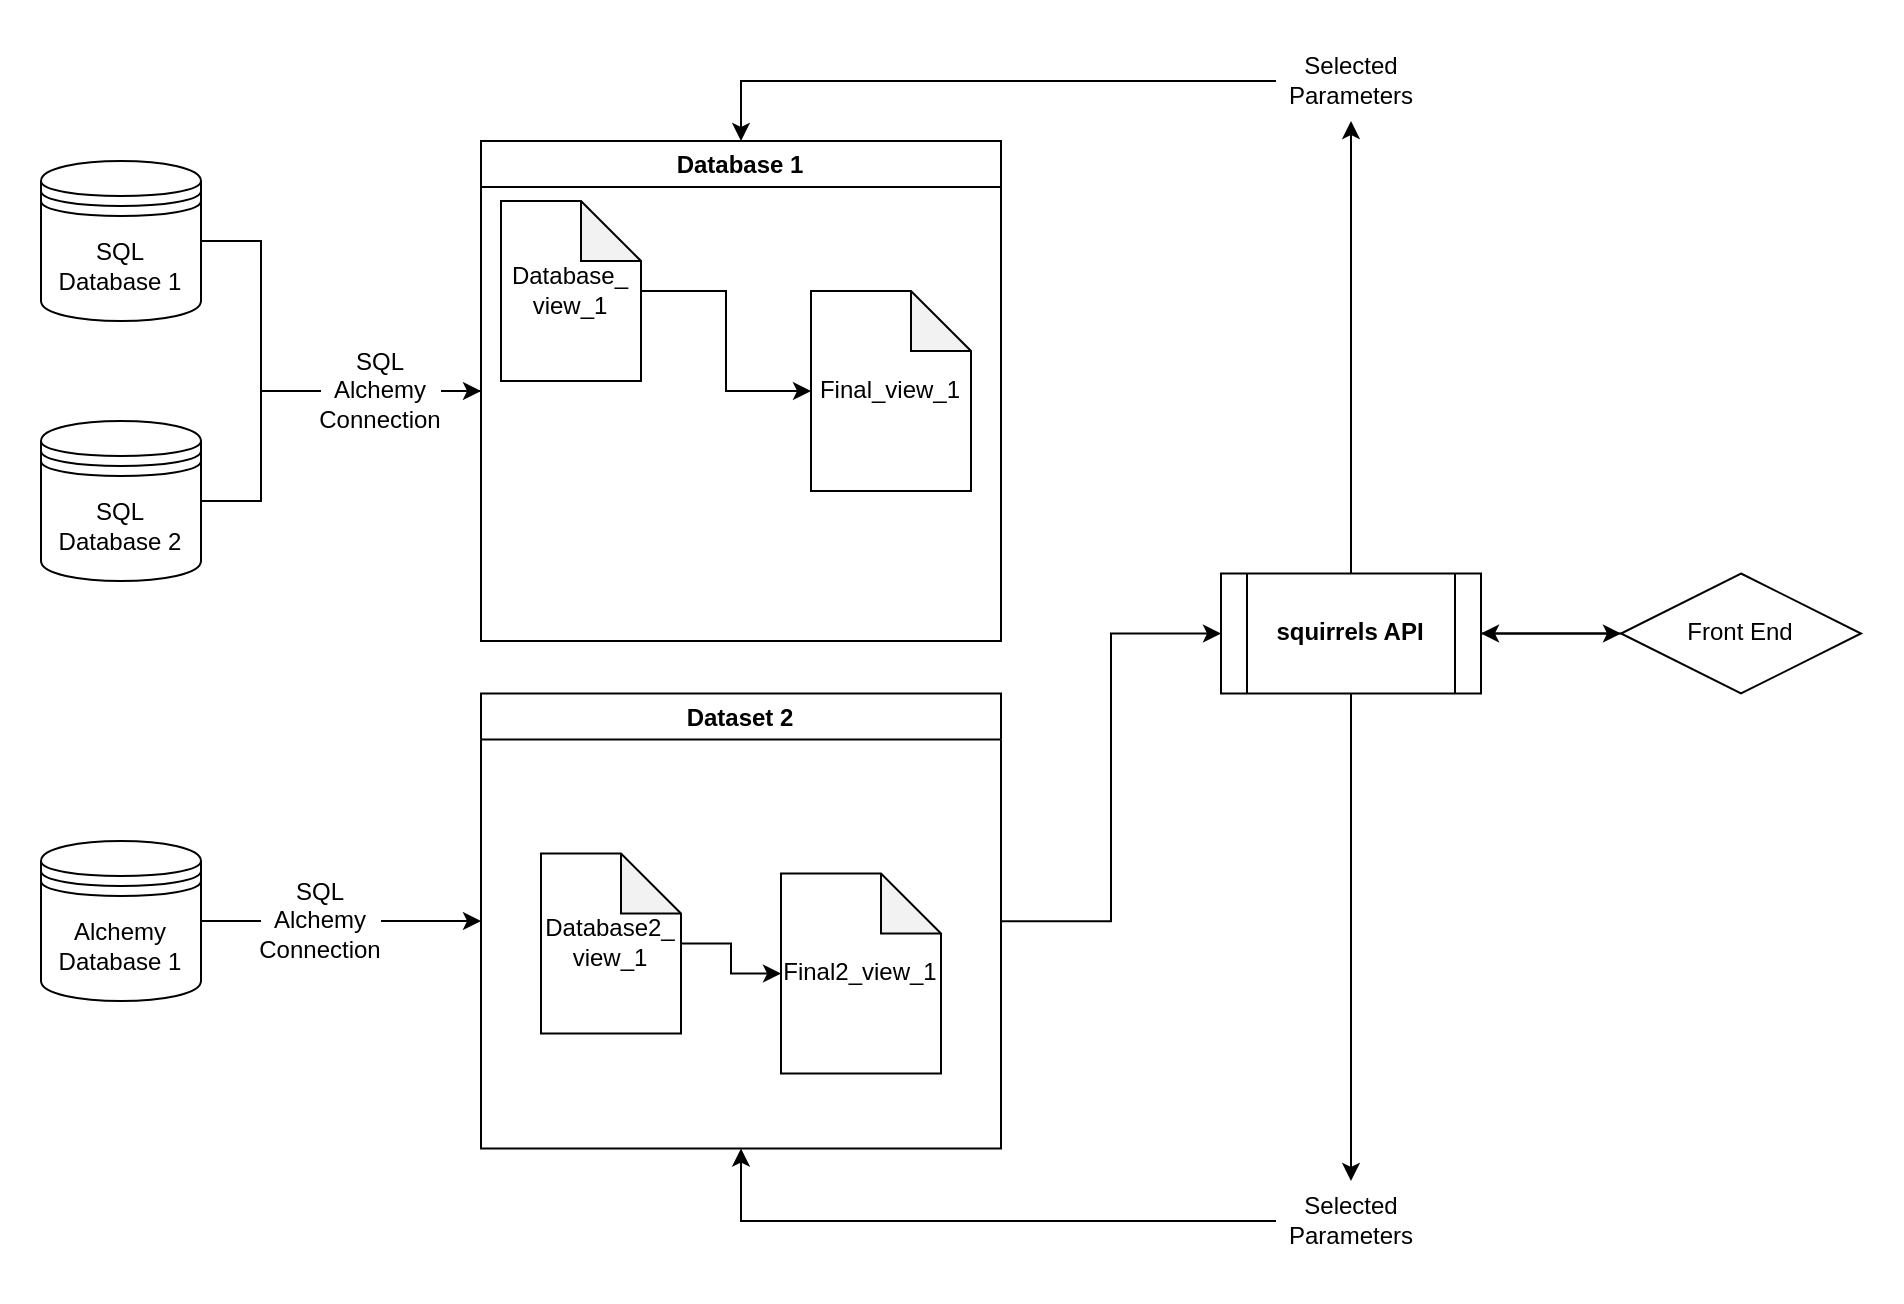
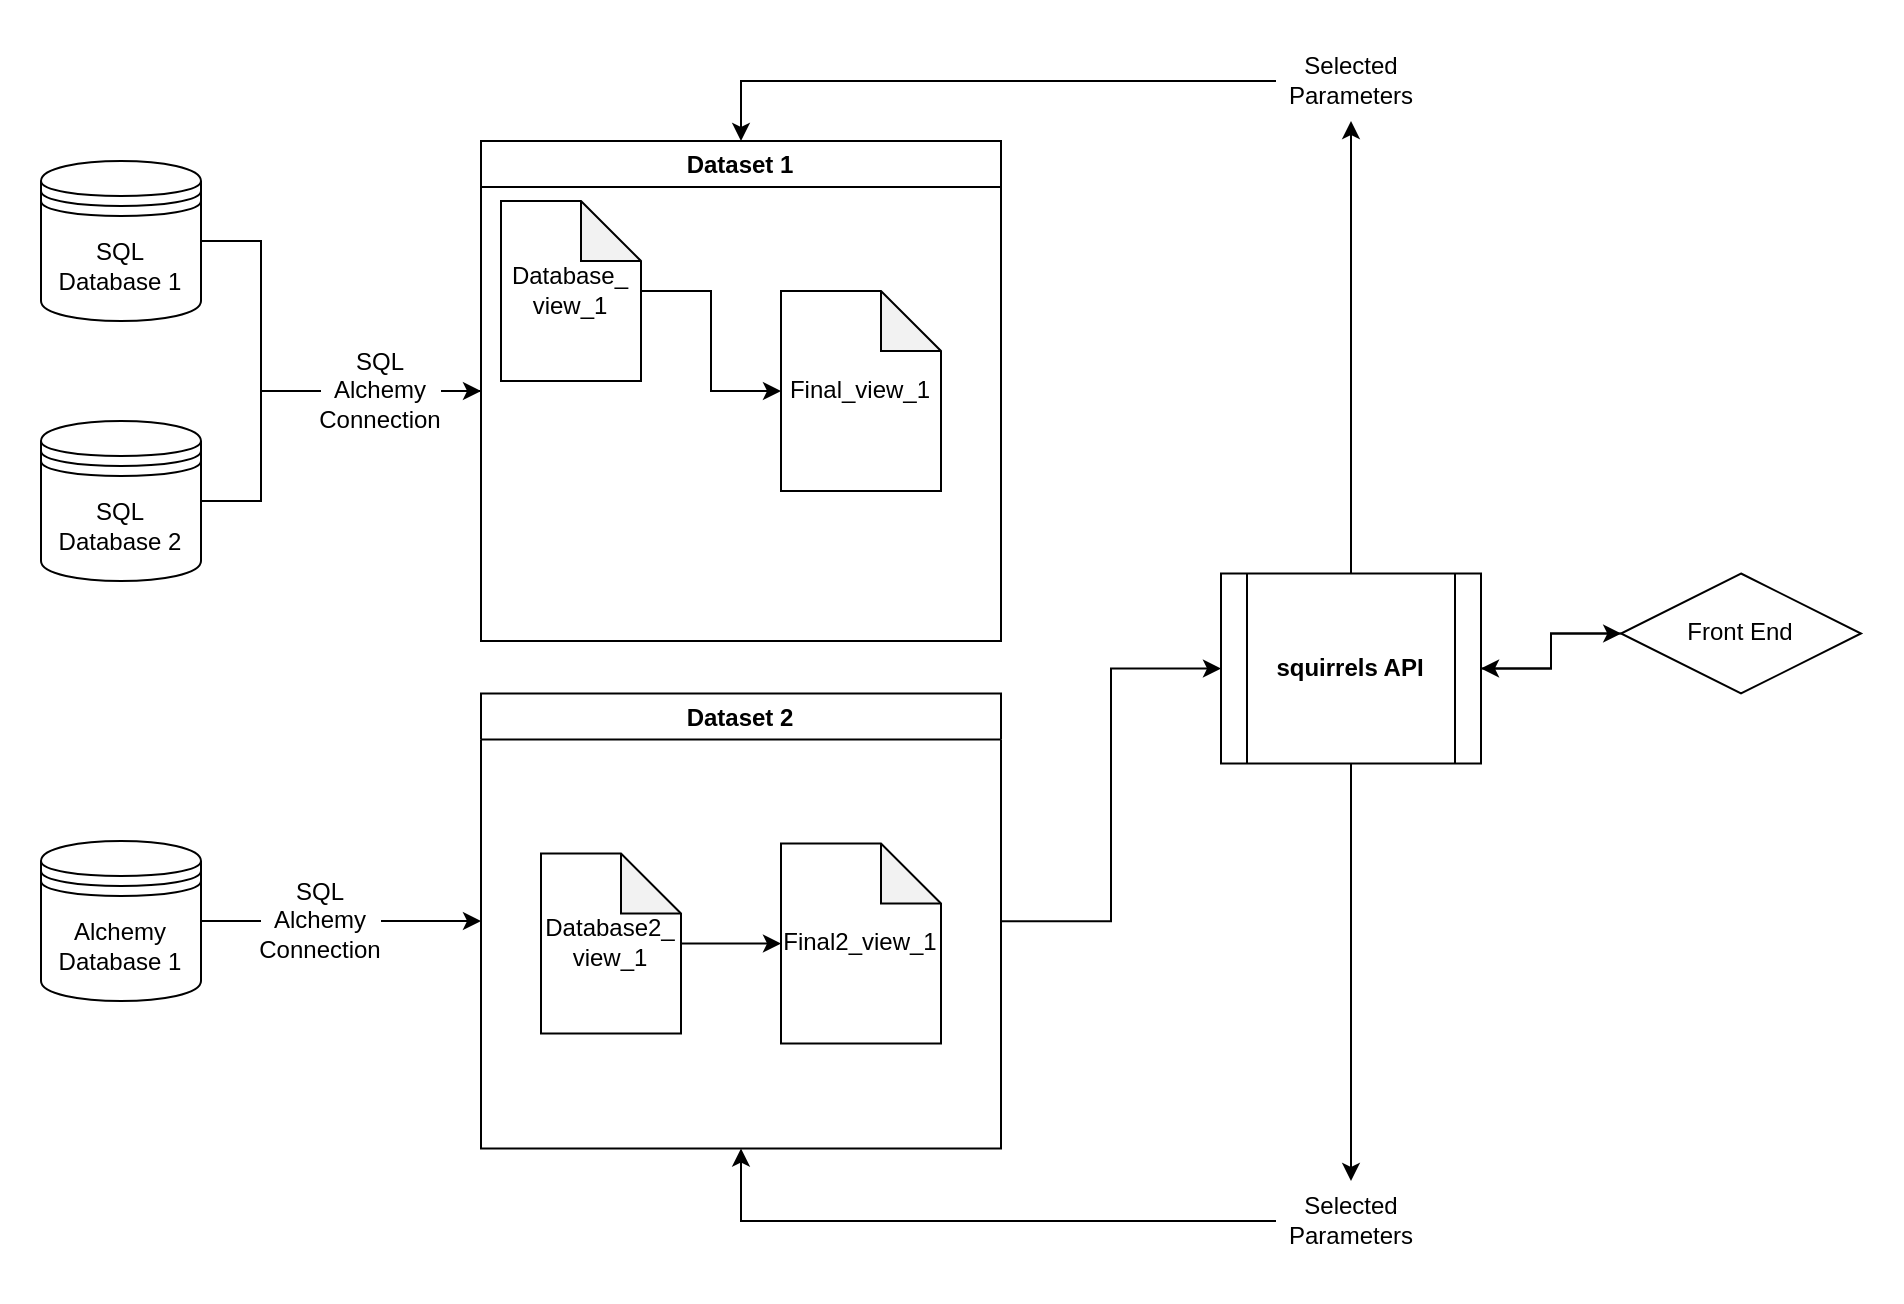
node "Database 1": label "Database 1" -> "Dataset 1"
node "Final_view_1": moved (891, 391) -> (861, 391)
node "squirrels API": size 260x120 -> 260x190
node "Final2_view_1": moved (861, 974) -> (861, 944)
